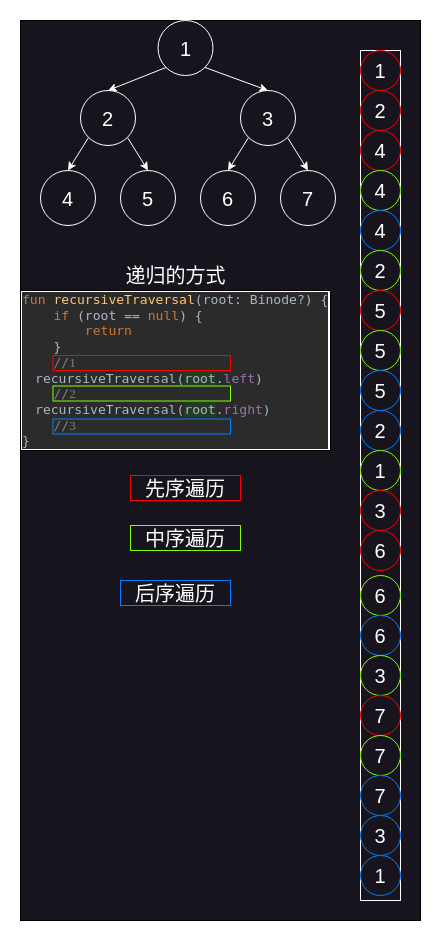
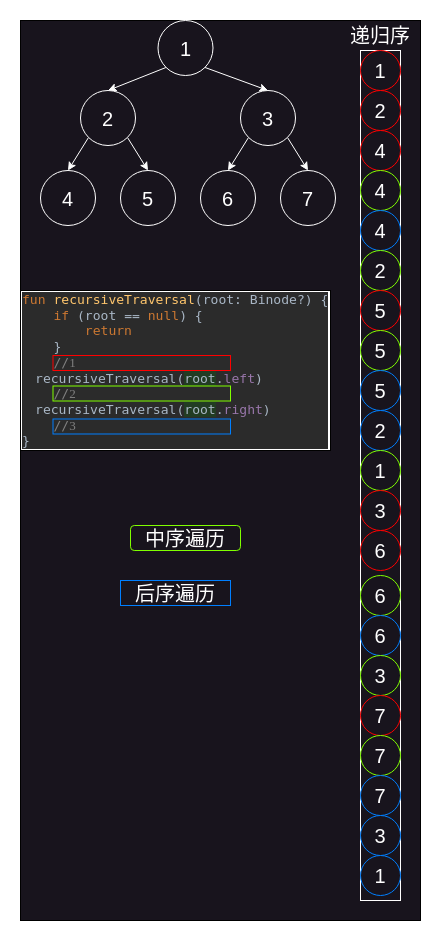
node "递归序": added
node "递归的方式": removed
node "先序遍历": removed
node "中序遍历": shape rectangle -> rounded rectangle
